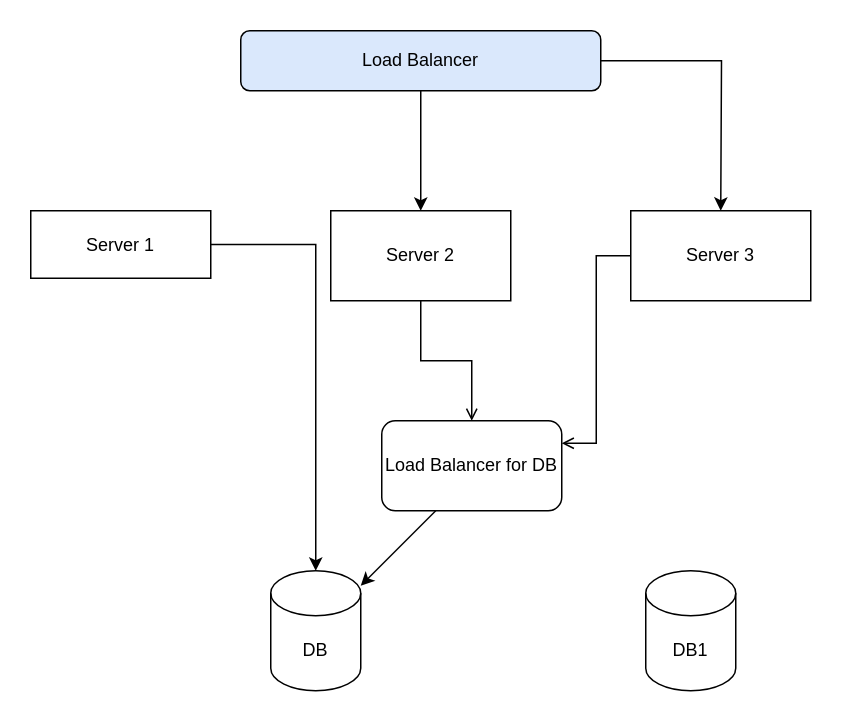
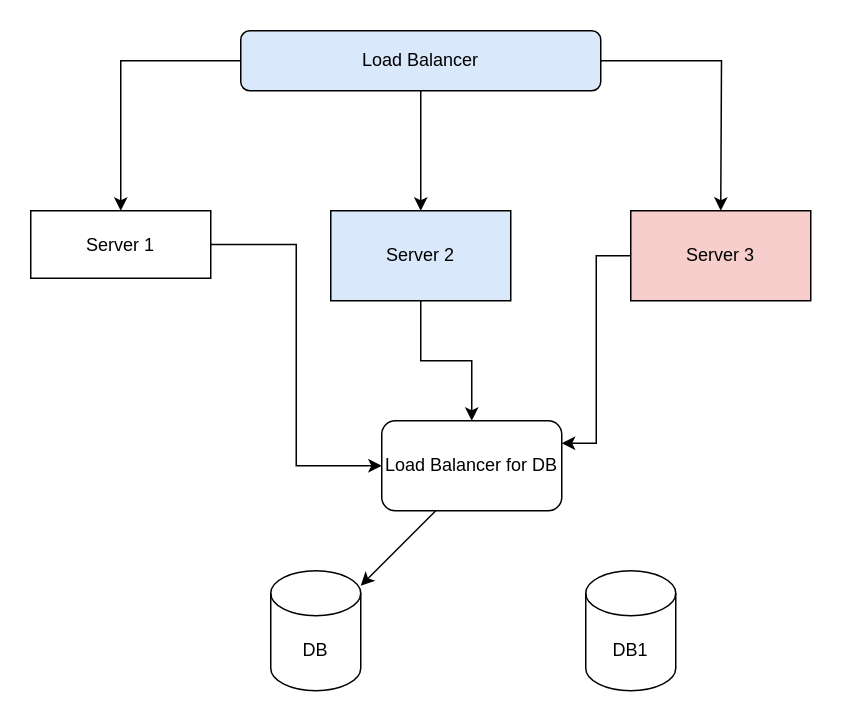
edge "Load Balancer" -> "Server 1": added
node "Server 2": fillcolor #ffffff -> #dae8fc
node "Server 3": fillcolor #ffffff -> #f8cecc
edge "Server 1" -> "DB": now "Server 1" -> "Load Balancer for DB"
edge "Server 2" -> "Load Balancer for DB": arrowhead open -> classic
edge "Server 3" -> "Load Balancer for DB": arrowhead open -> classic
node "DB1": moved (691, 631) -> (631, 631)
